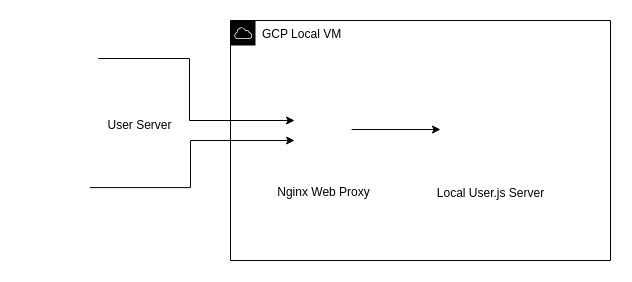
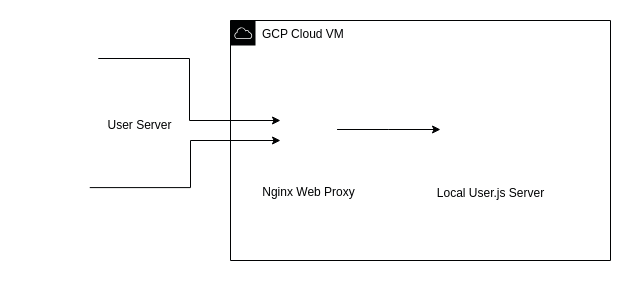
node "GCP Local VM": label "GCP Local VM" -> "GCP Cloud VM"
node "Nginx Web Proxy": size 85x98 -> 57x98
